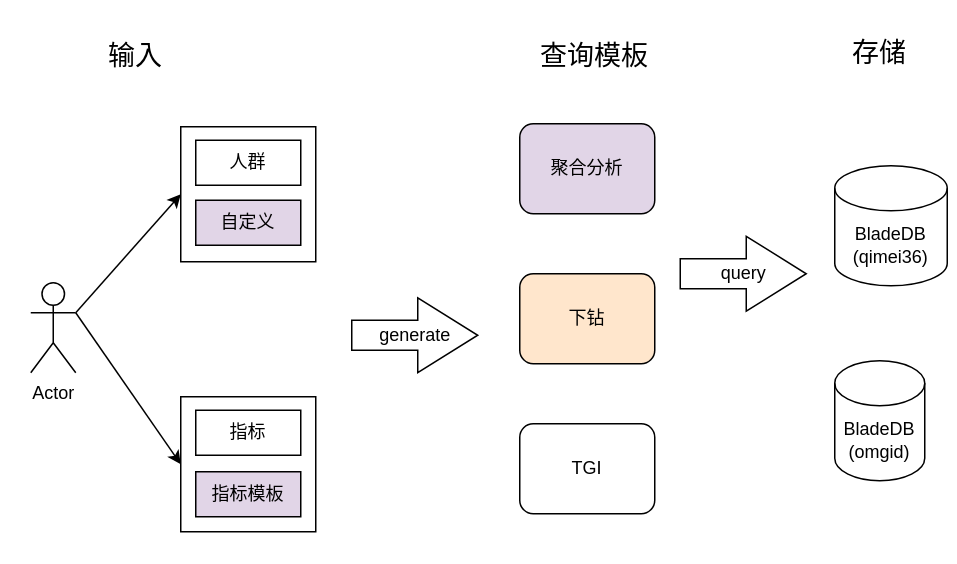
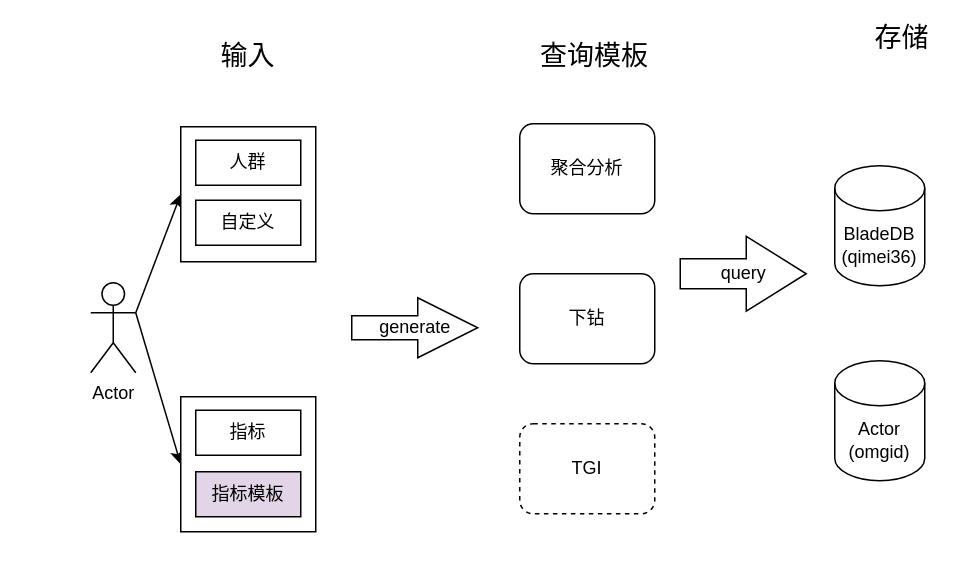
node "存储": moved (880, 53) -> (902, 38)
node "输入": moved (136, 56) -> (248, 56)
node "聚合分析": fillcolor #e1d5e7 -> #ffffff
node "自定义": fillcolor #e1d5e7 -> #ffffff
node "BladeDB (qimei36)": size 113x120 -> 90x120
node "下钻": fillcolor #ffe6cc -> #ffffff
node "Actor": moved (53, 328) -> (113, 328)
node "generate": size 126x75 -> 126x60
node "BladeDB (omgid)": label "BladeDB (omgid)" -> "Actor (omgid)"
node "TGI": style solid -> dashed
